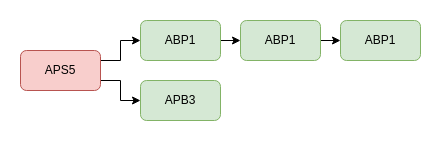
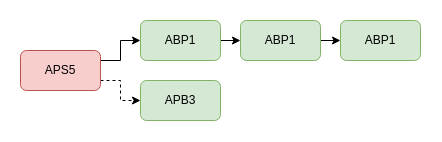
edge "APS5" -> "APB3": style solid -> dashed
